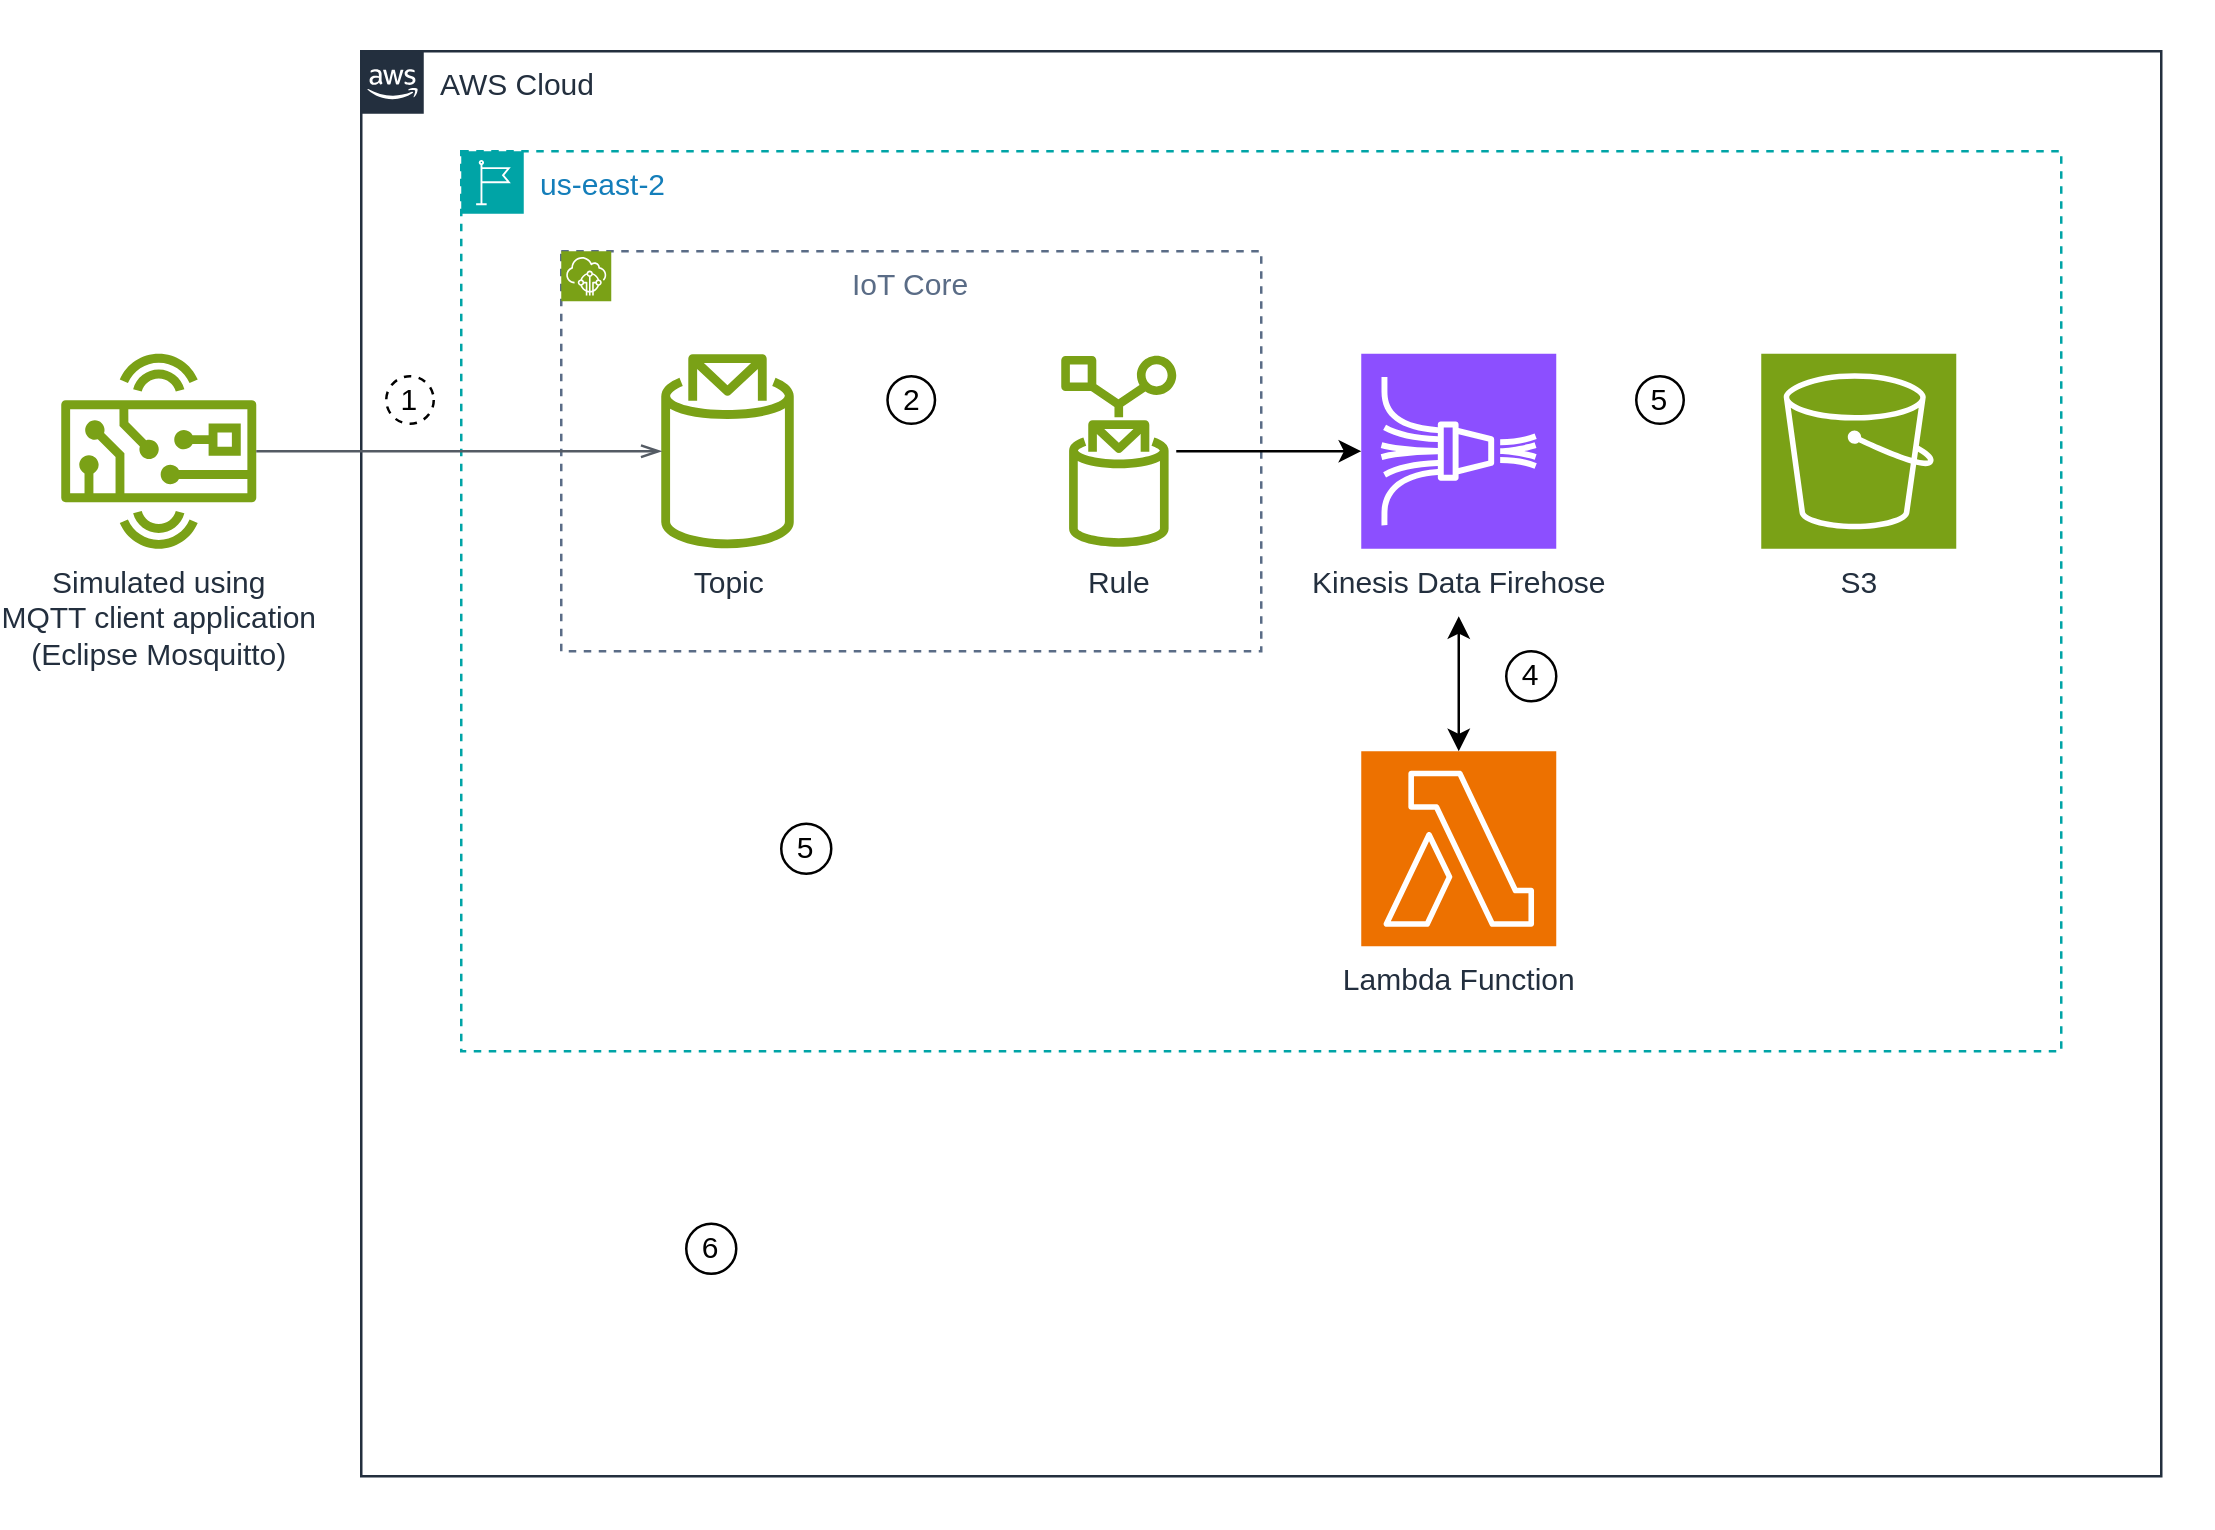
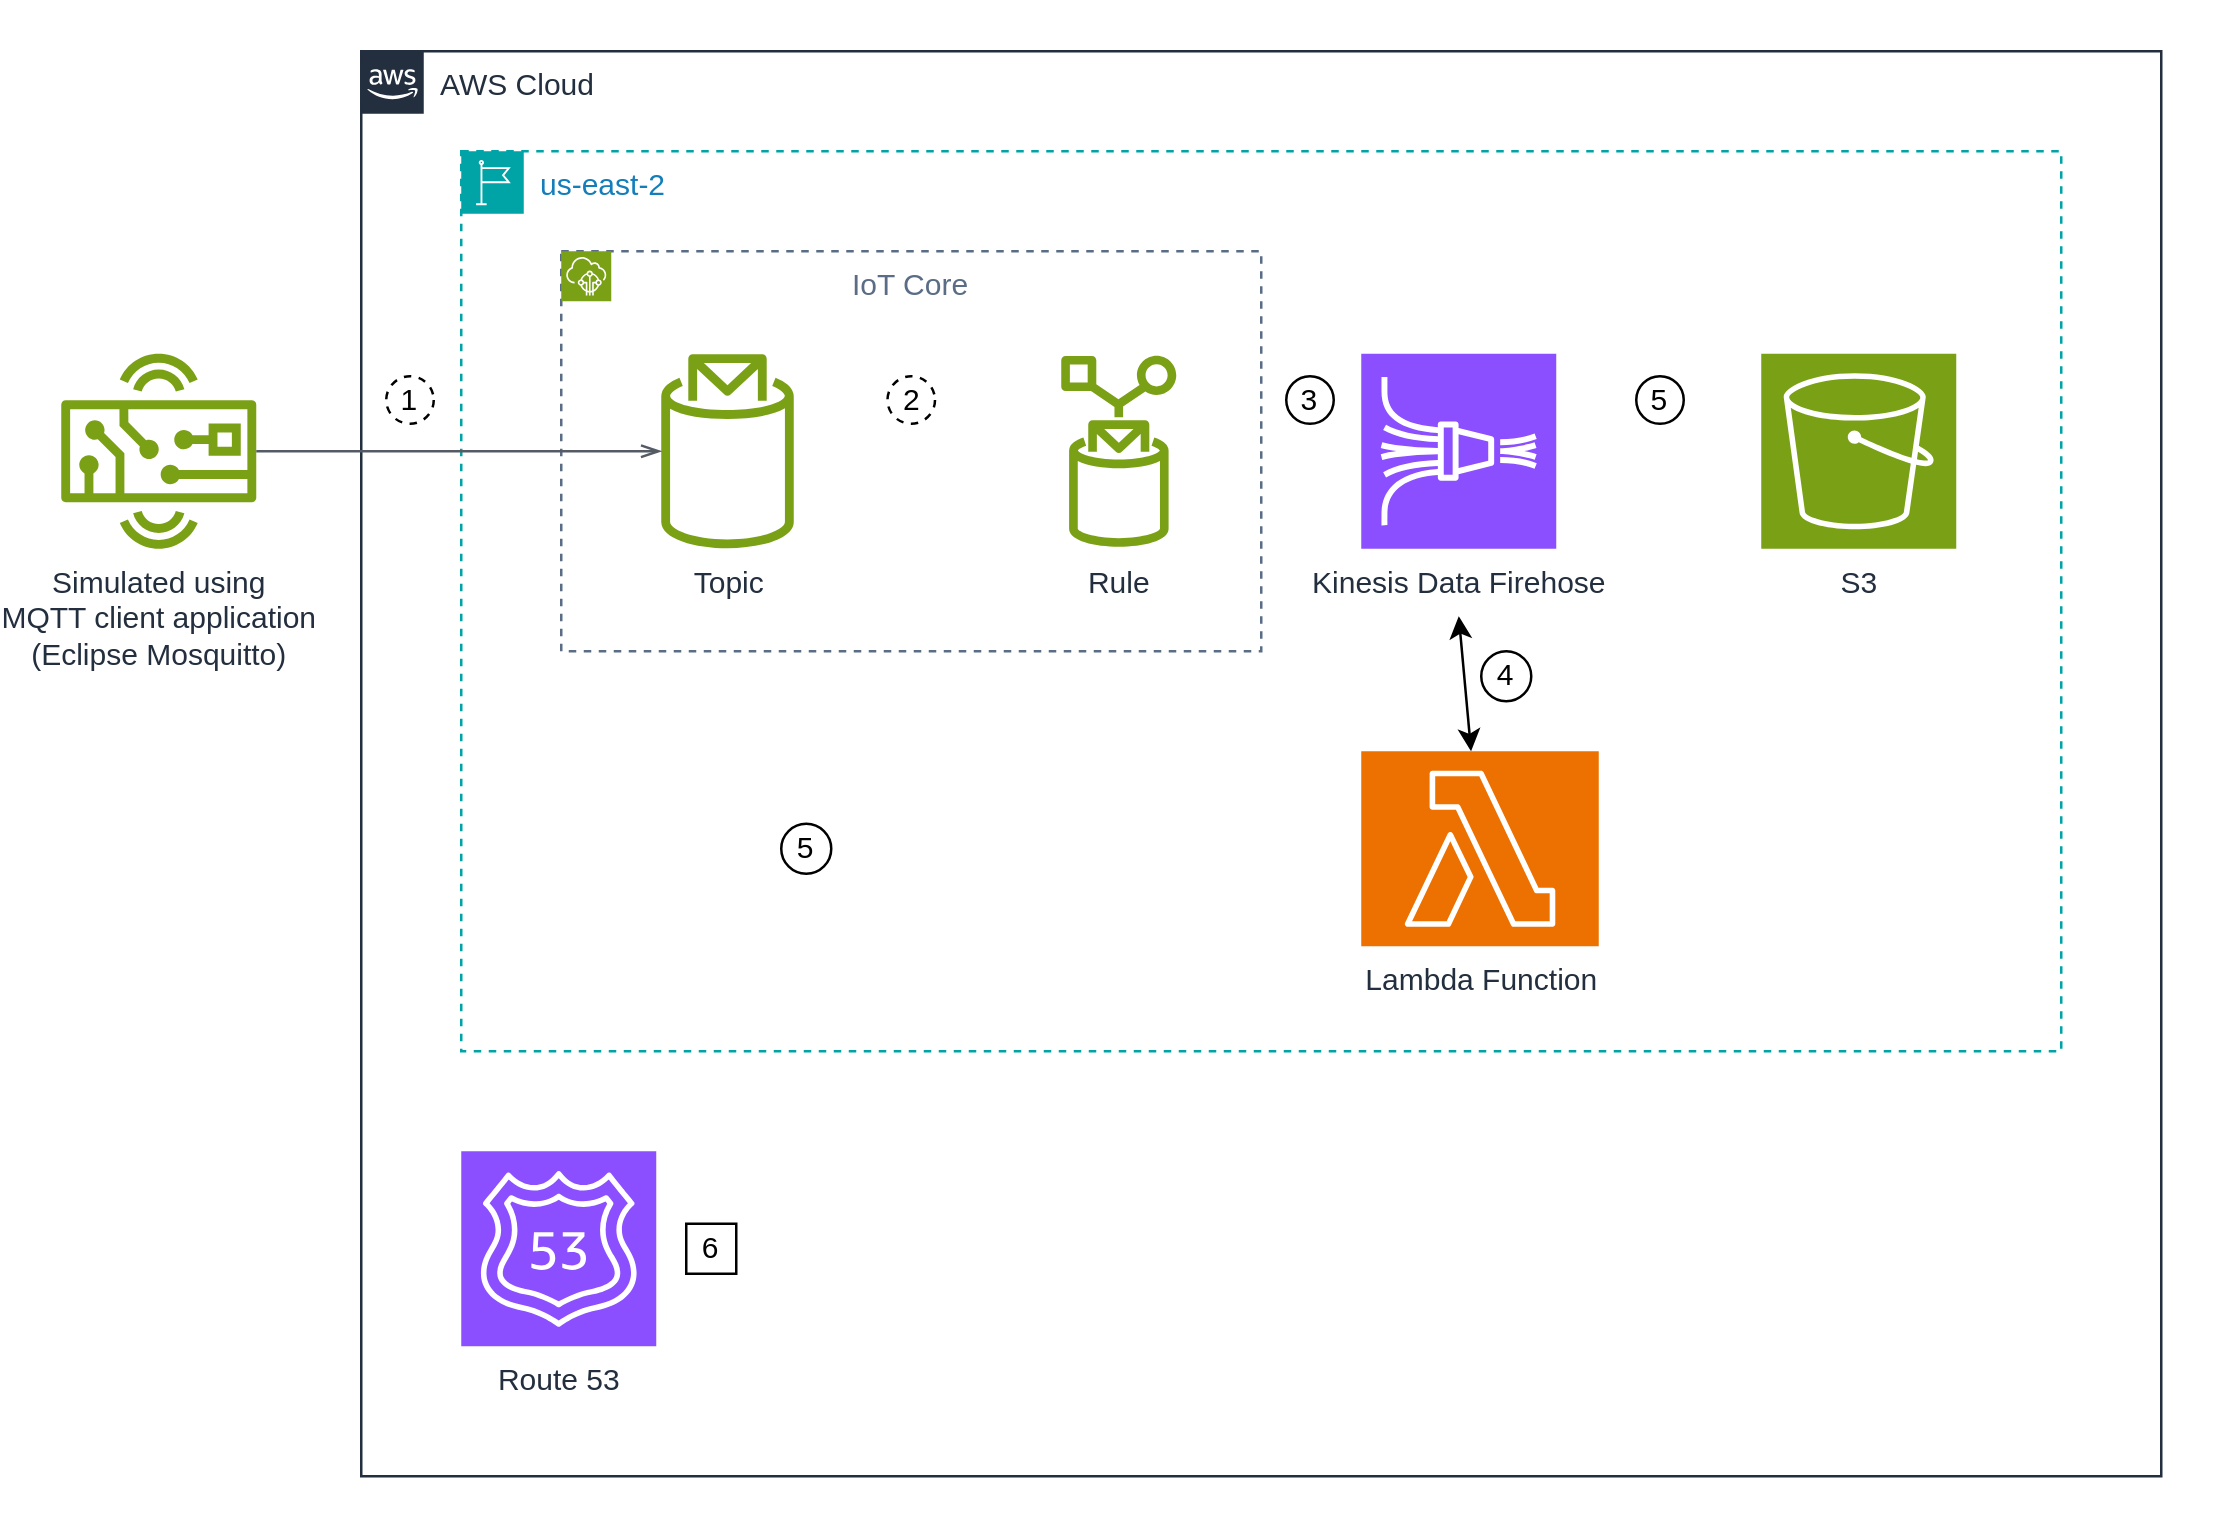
node "2": style solid -> dashed
node "3": added
edge "Rule" -> "Kinesis Data Firehose": removed
node "4": moved (1531, 676) -> (1506, 676)
node "Lambda Function": size 195x195 -> 238x195
node "Route 53": added
node "6": shape ellipse -> rectangle
